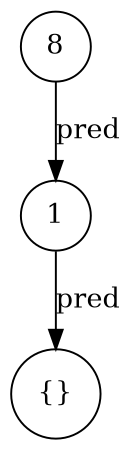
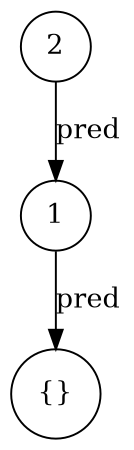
node "8": label "8" -> "2"
